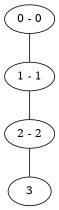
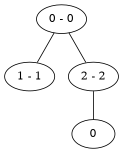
edge "1 - 1" -- "2 - 2": now "0 - 0" -- "2 - 2"
node "3": label "3" -> "0"
